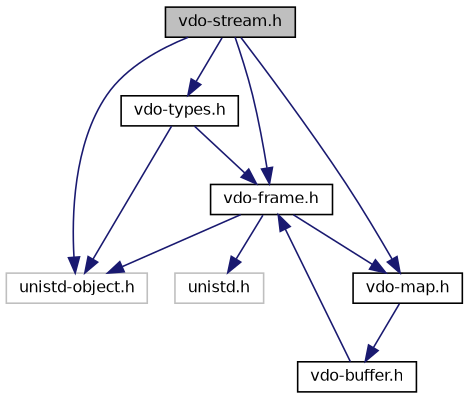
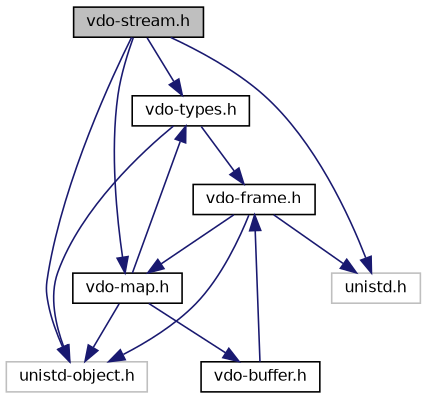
edge "vdo-stream.h" -> "vdo-frame.h": now "vdo-stream.h" -> "unistd.h"
edge "vdo-map.h" -> "vdo-types.h": added
edge "vdo-map.h" -> "unistd-object.h": added
